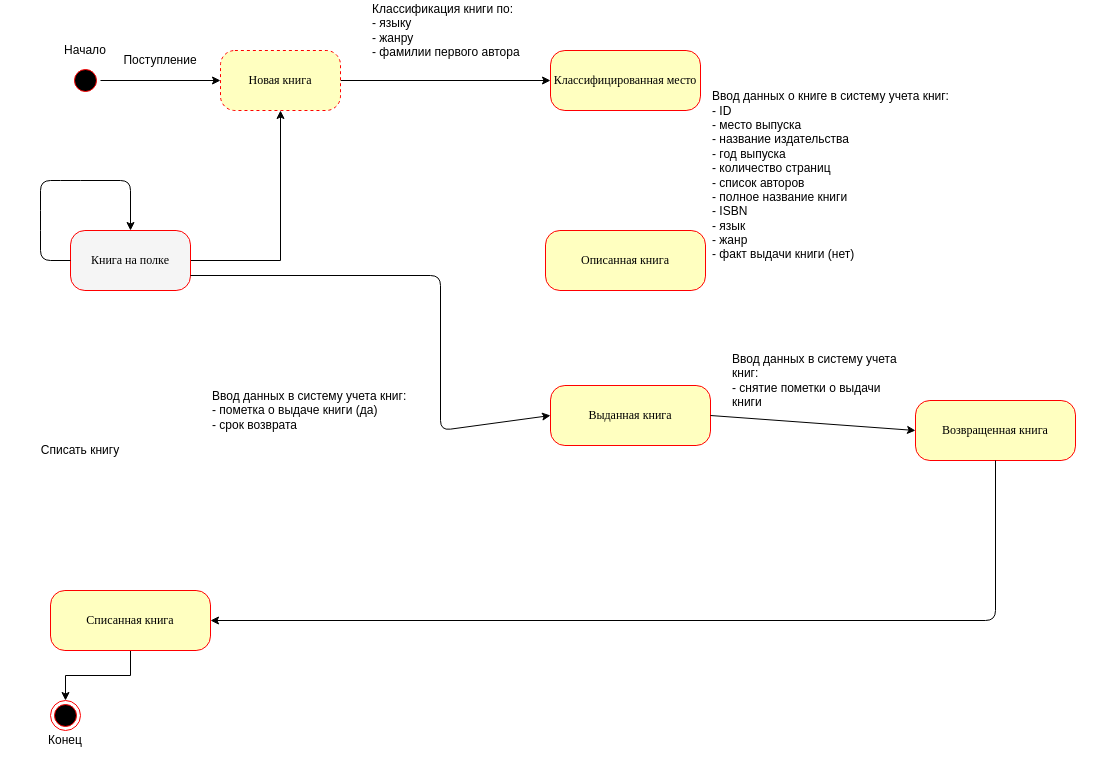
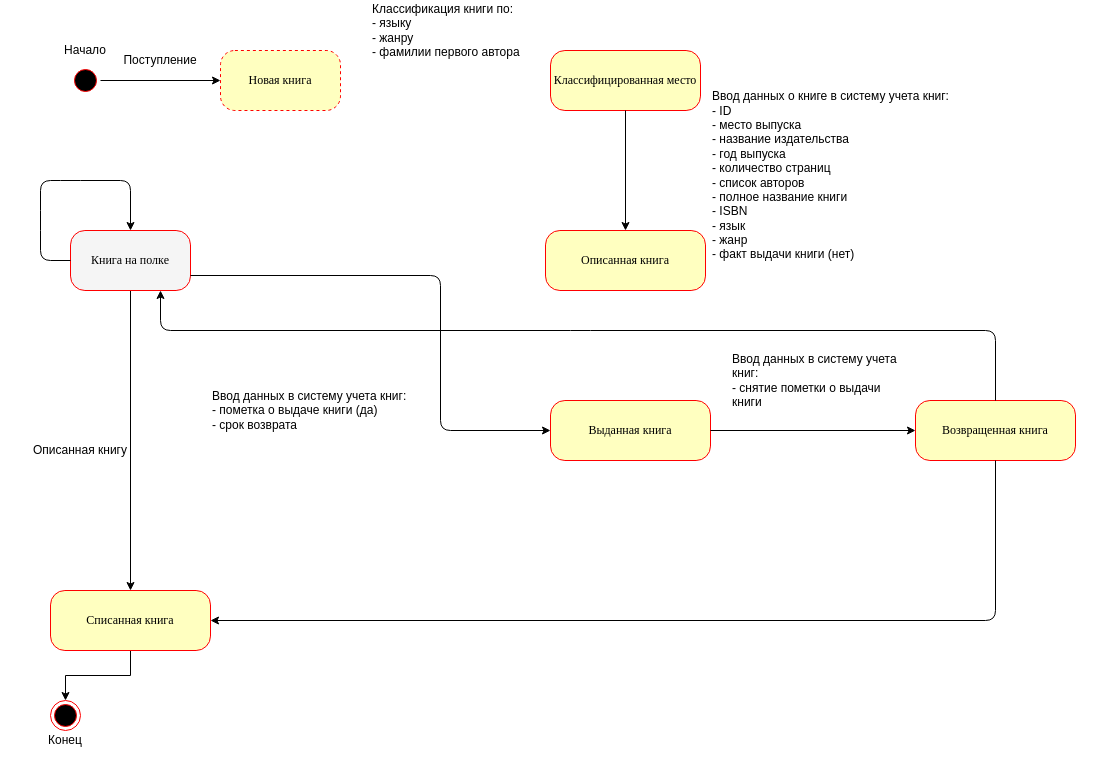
edge "Новая книга" -> "Классифицированная место": removed
edge "Классифицированная место" -> "Описанная книга": added
edge "Книга на полке" -> "Новая книга": now "Книга на полке" -> "Списанная книга"
edge "Возвращенная книга" -> "Книга на полке": added
node "Выданная книга": moved (631, 416) -> (631, 431)
node "Списать книгу": label "Списать книгу" -> "Описанная книгу"
